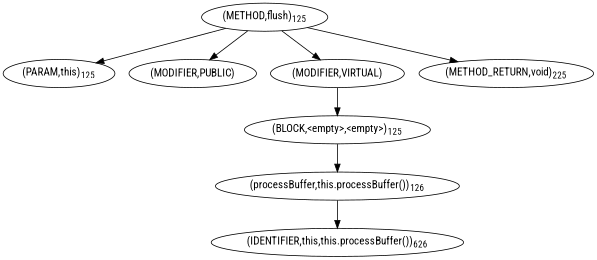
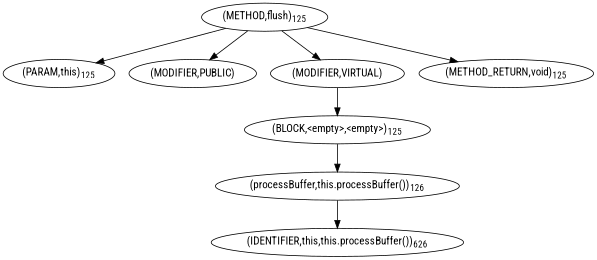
node "(METHOD_RETURN,void)": text "225" -> "125"
